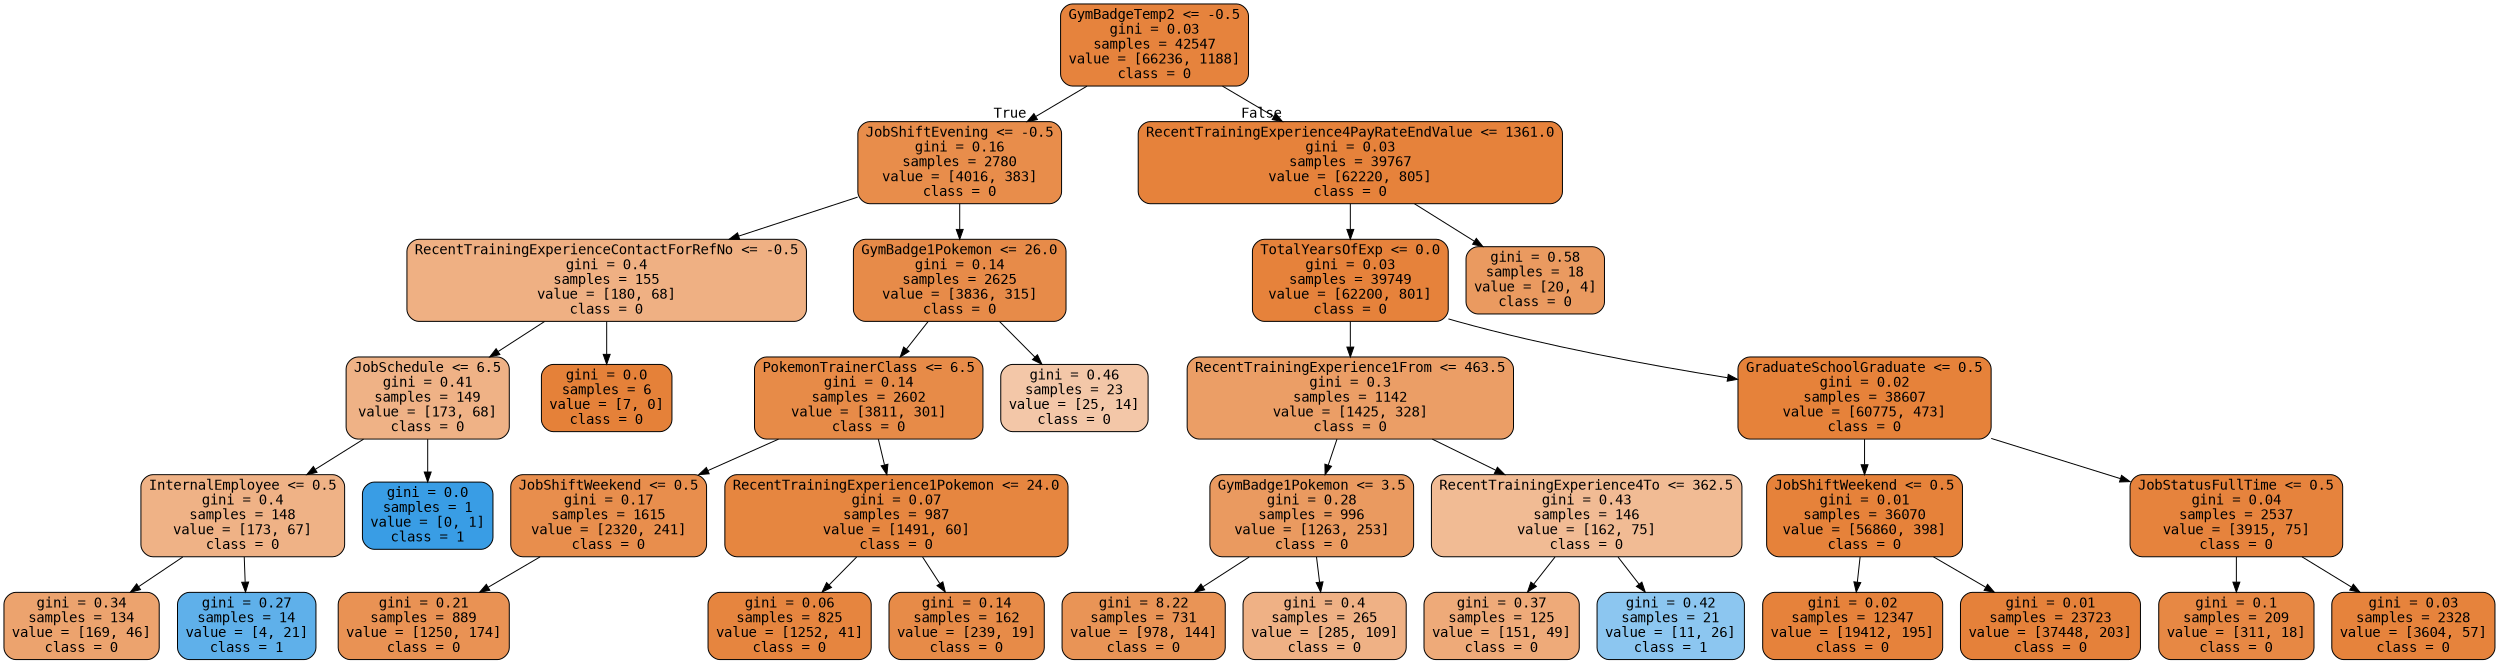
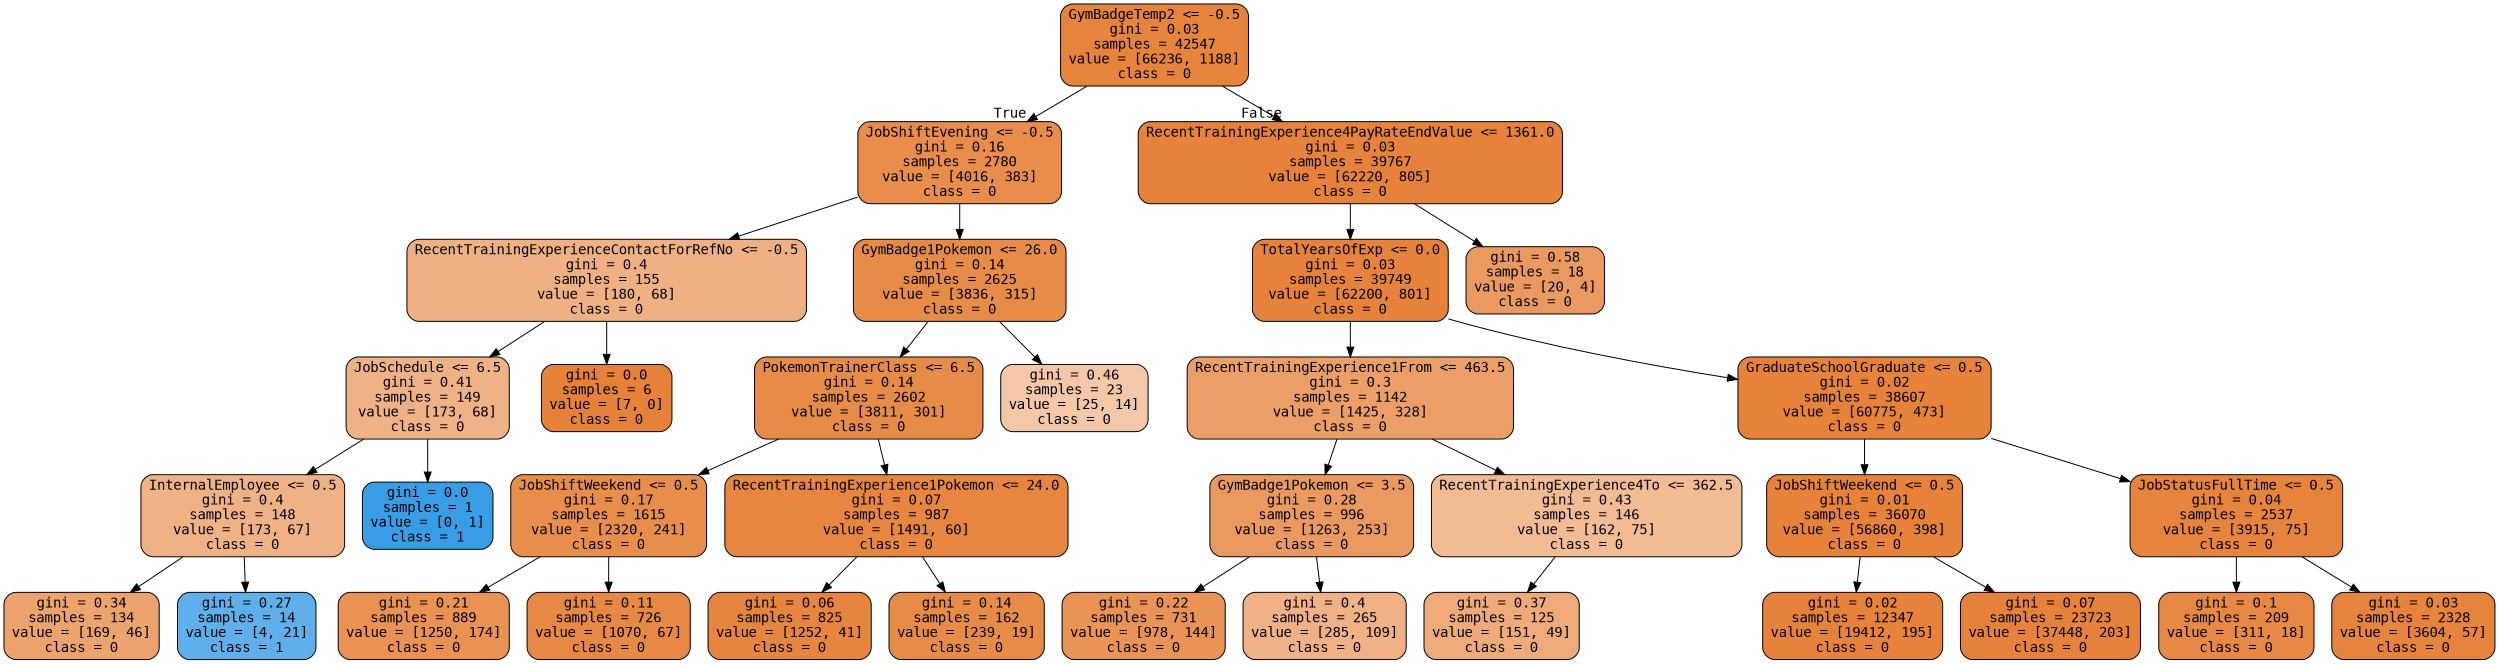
node "gini = 0.11 samples = 726 value = [1070, 67] class = 0": added
node "gini = 8.22 samples = 731 value = [978, 144] class = 0": label "gini = 8.22 samples = 731 value = [978, 144] class = 0" -> "gini = 0.22 samples = 731 value = [978, 144] class = 0"
node "gini = 0.42 samples = 21 value = [11, 26] class = 1": removed
node "gini = 0.01 samples = 23723 value = [37448, 203] class = 0": label "gini = 0.01 samples = 23723 value = [37448, 203] class = 0" -> "gini = 0.07 samples = 23723 value = [37448, 203] class = 0"
